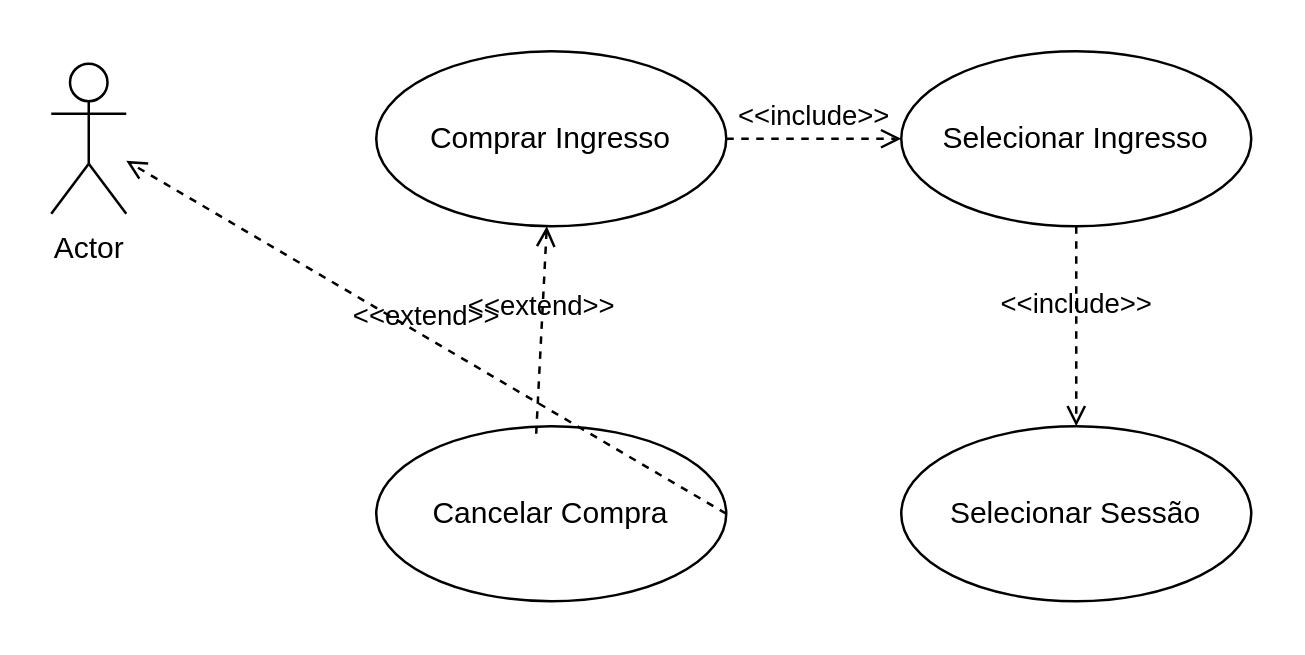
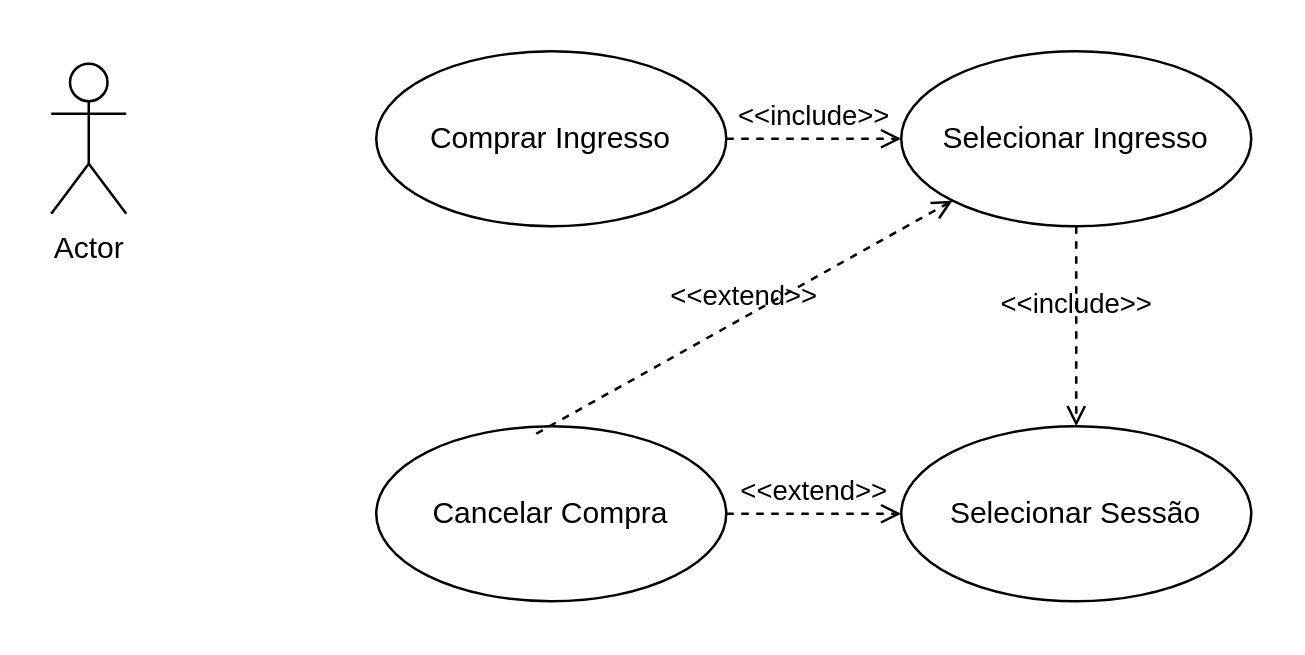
edge "Cancelar Compra" -> "Actor": now "Cancelar Compra" -> "Selecionar Sessão"
edge "Cancelar Compra" -> "Comprar Ingresso": now "Cancelar Compra" -> "Selecionar Ingresso"
